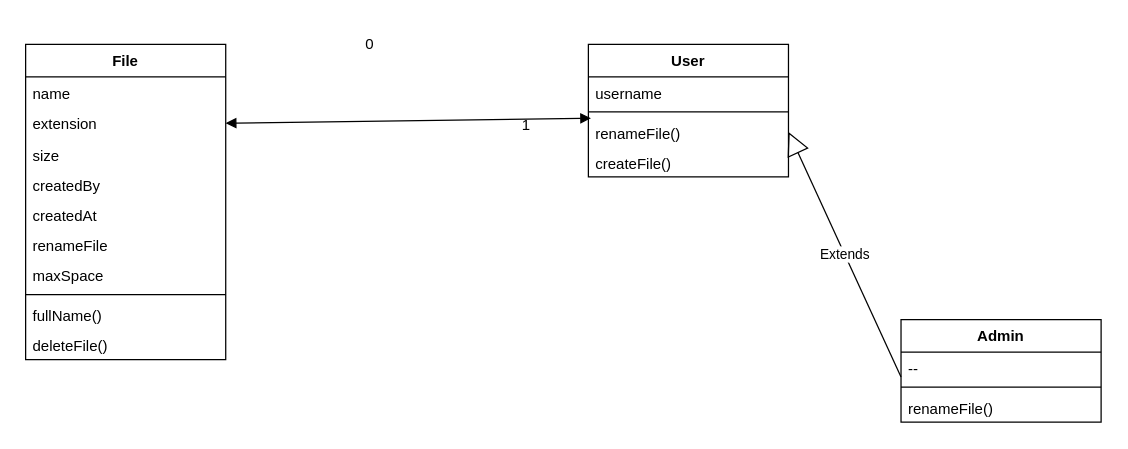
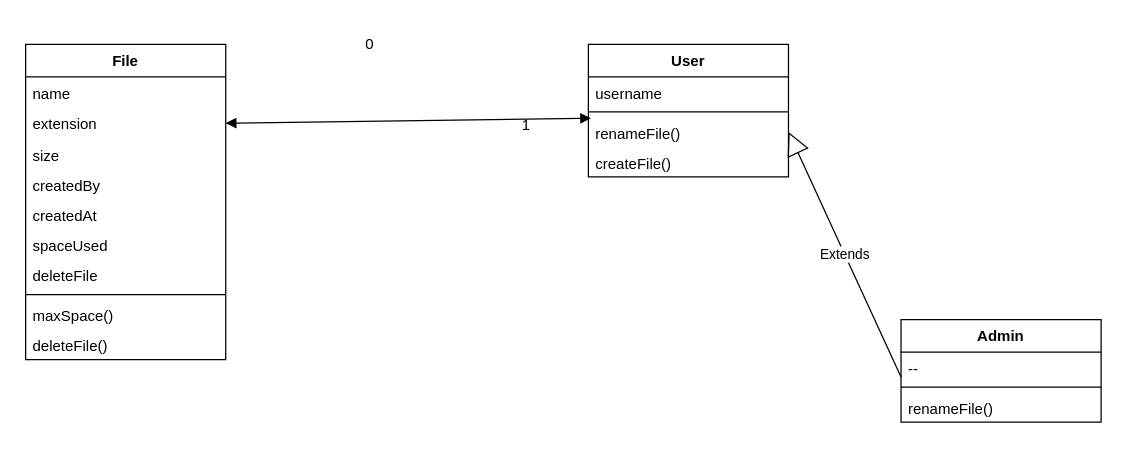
node "renameFile": label "renameFile" -> "spaceUsed"
node "maxSpace": label "maxSpace" -> "deleteFile"
node "fullName()": label "fullName()" -> "maxSpace()"
